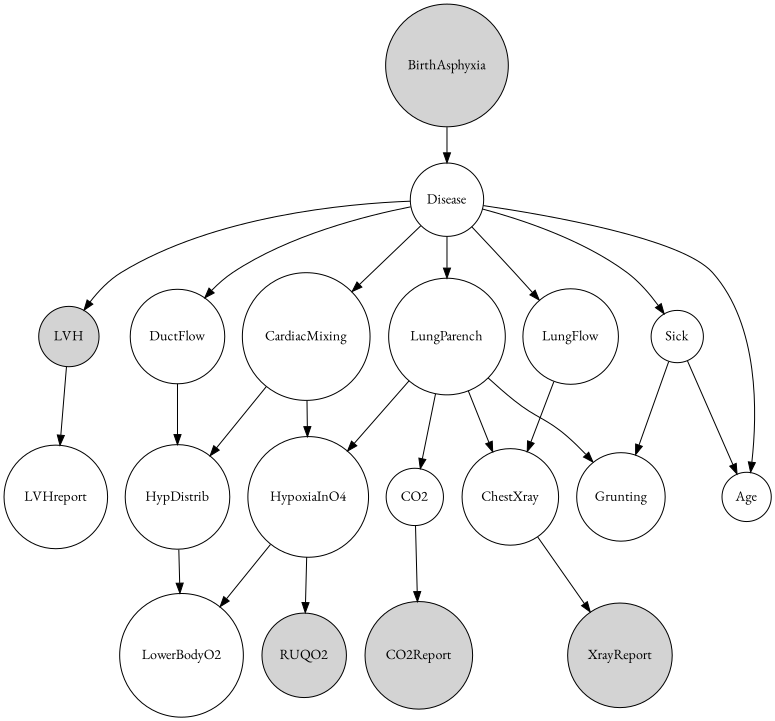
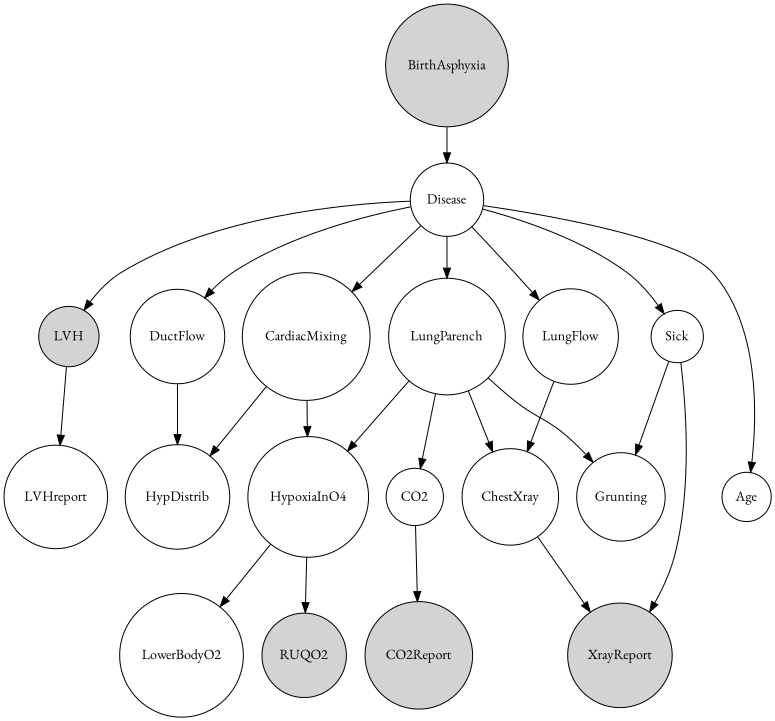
edge "Sick" -> "Age": now "Sick" -> "XrayReport"
edge "HypDistrib" -> "LowerBodyO2": removed
